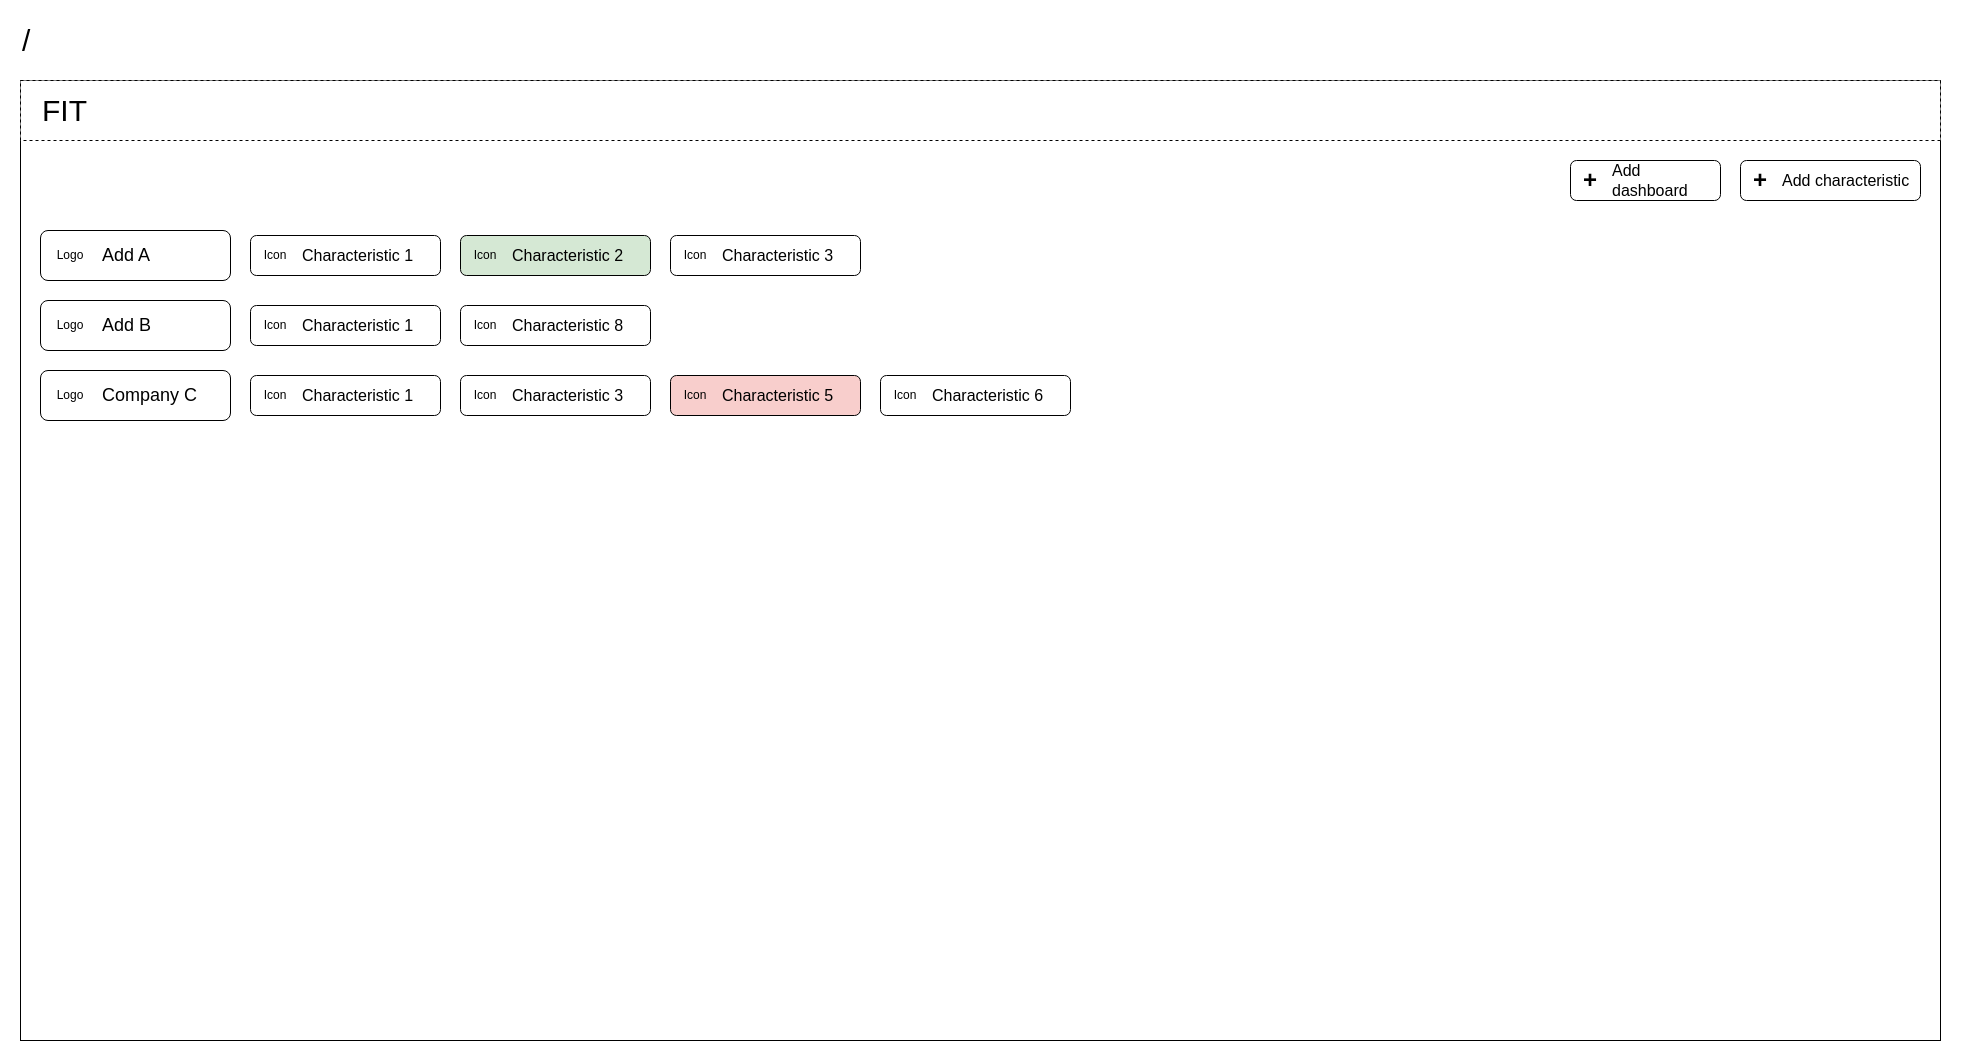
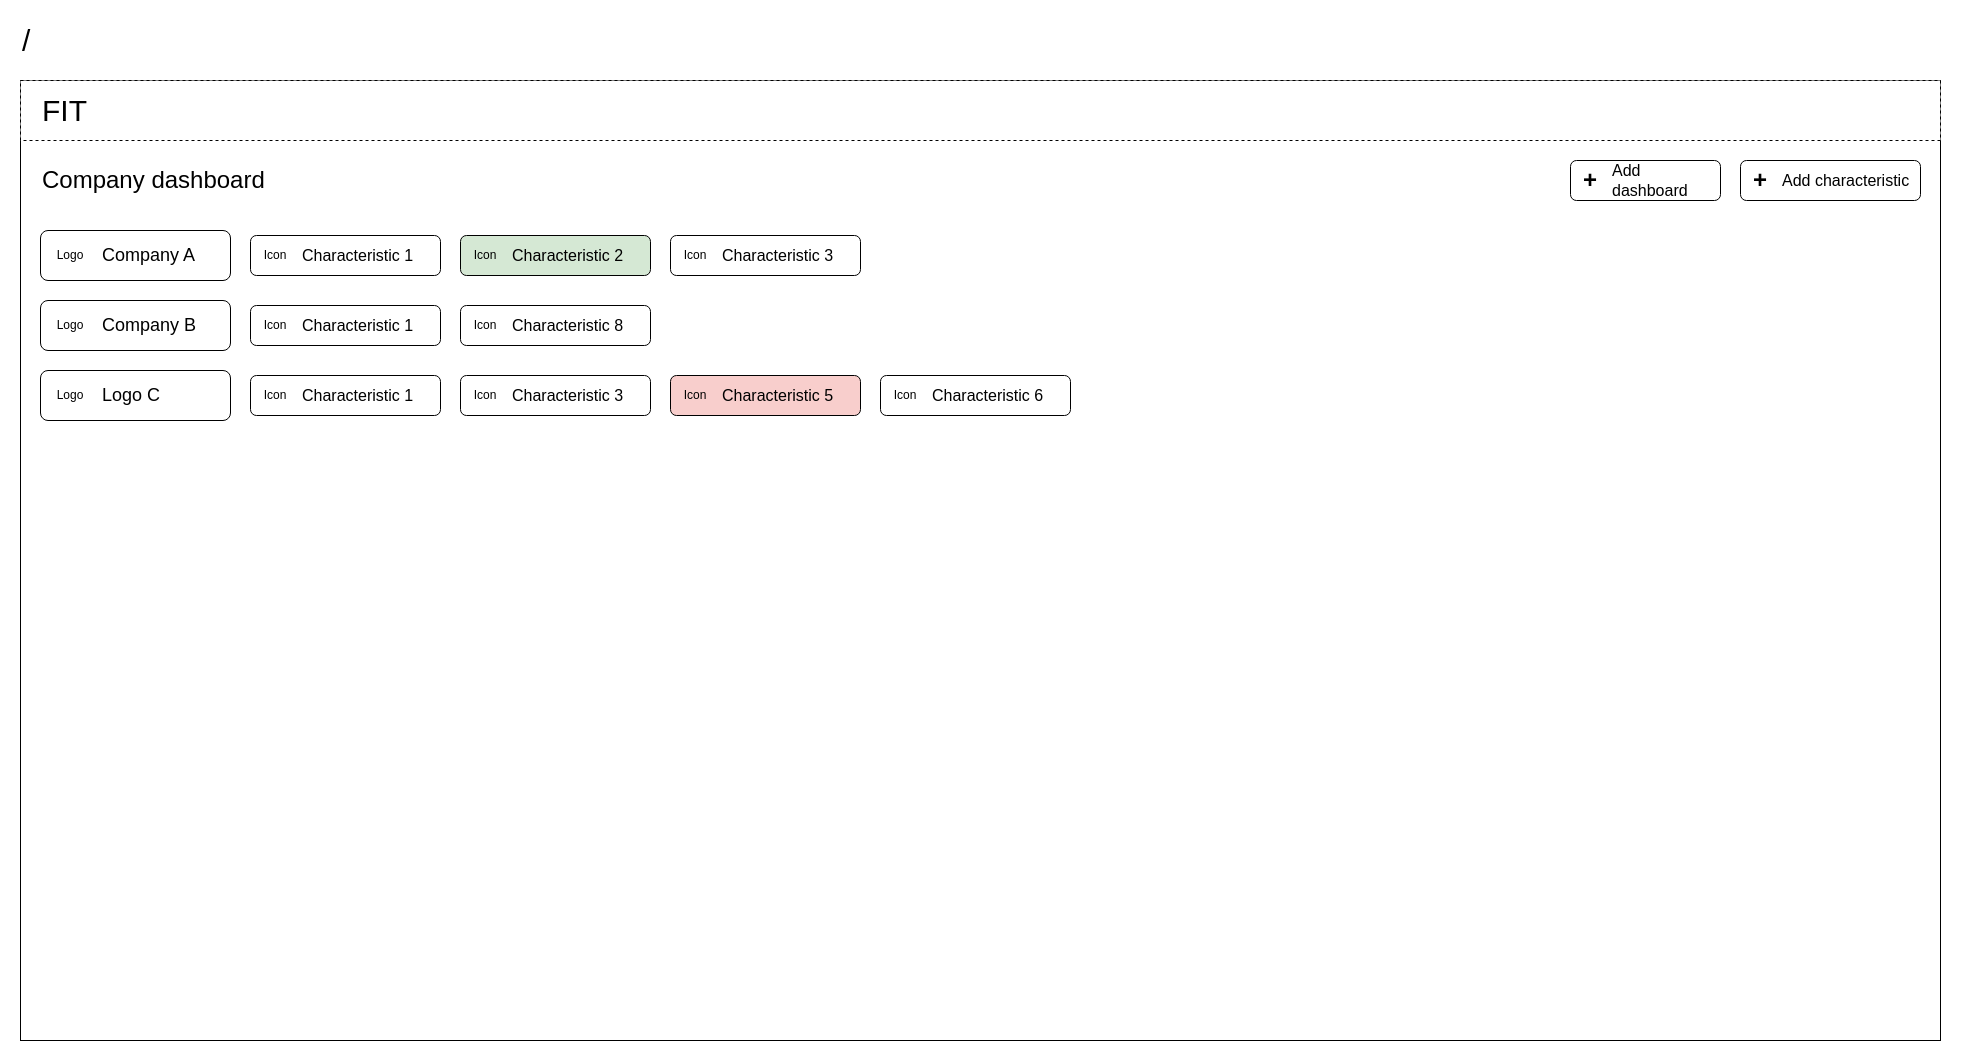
node "Company dashboard": added
node "Add A": label "Add A" -> "Company A"
node "Add B": label "Add B" -> "Company B"
node "Company C": label "Company C" -> "Logo C"
